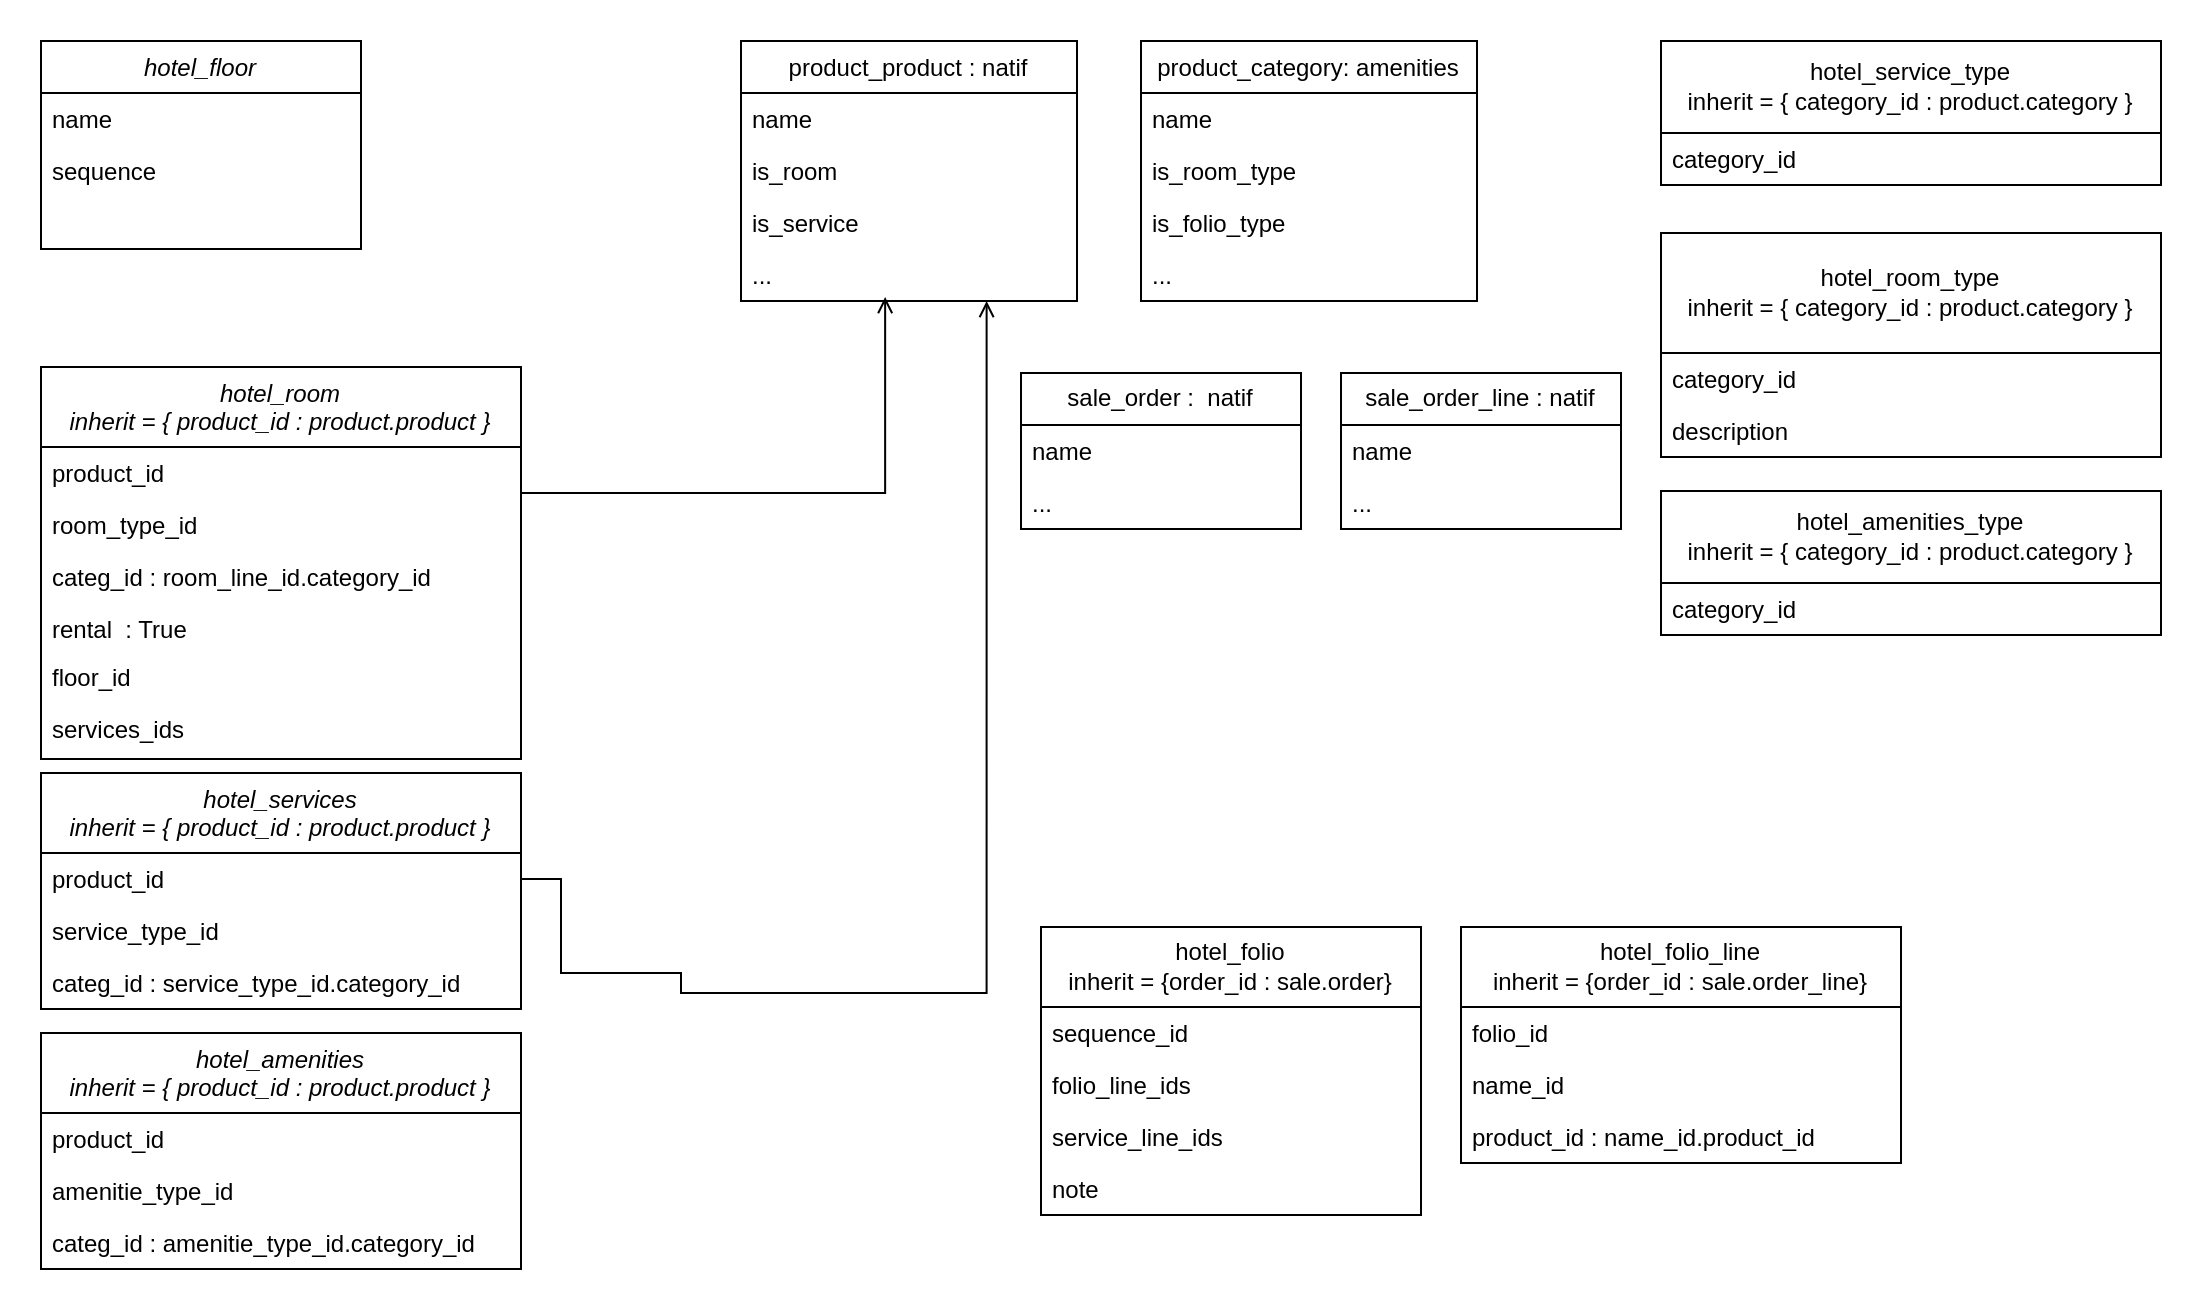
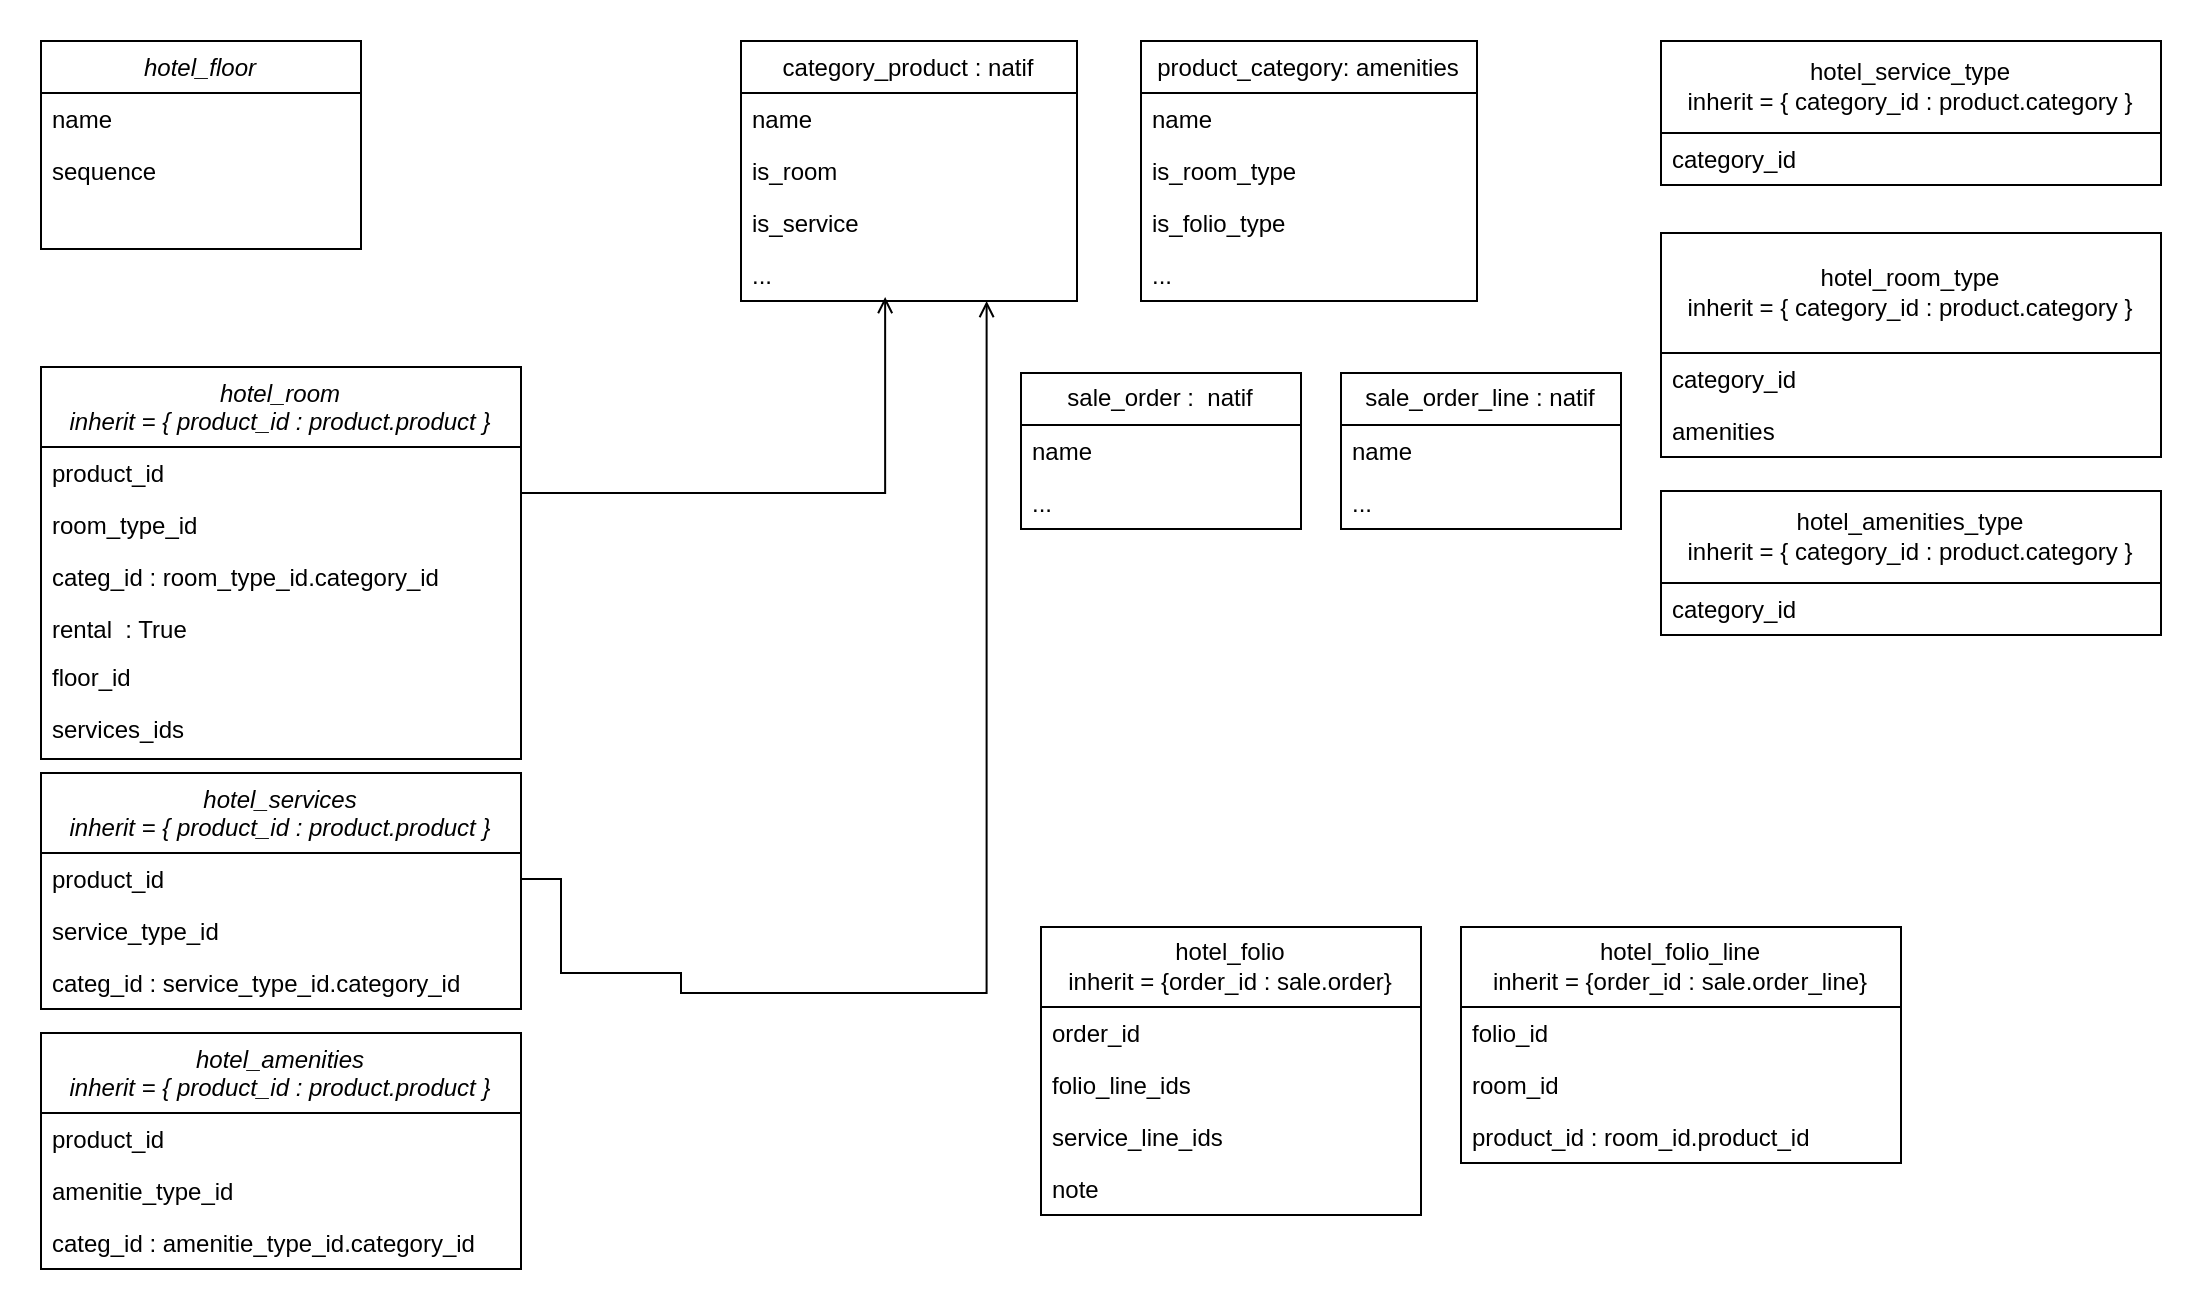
node "product_product : natif": label "product_product : natif" -> "category_product : natif"
node "description": label "description" -> "amenities"
node "categ_id : room_line_id.category_id": label "categ_id : room_line_id.category_id" -> "categ_id : room_type_id.category_id"
node "sequence_id": label "sequence_id" -> "order_id"
node "name_id": label "name_id" -> "room_id"
node "product_id : name_id.product_id": label "product_id : name_id.product_id" -> "product_id : room_id.product_id"
